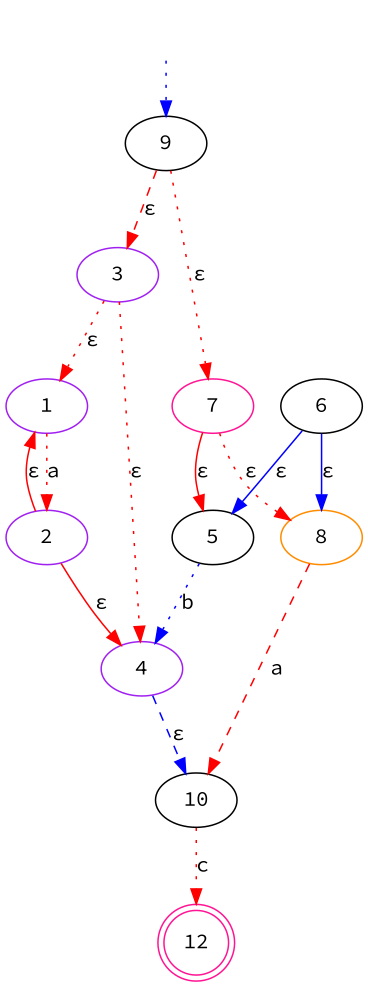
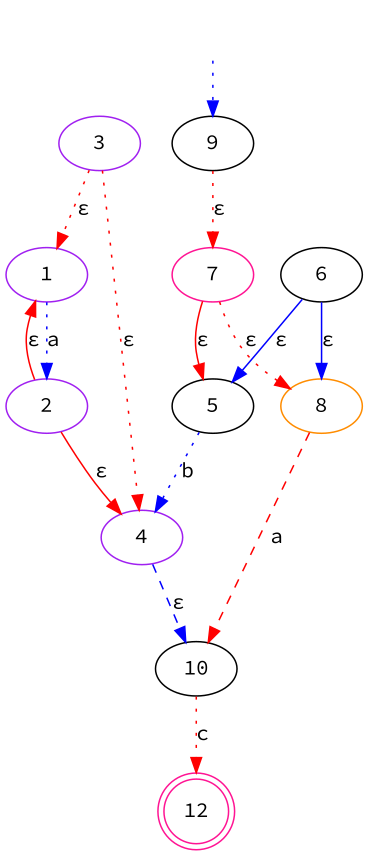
edge "9" -> "3": removed, label "ε"
edge "1" -> "2": color red -> blue
